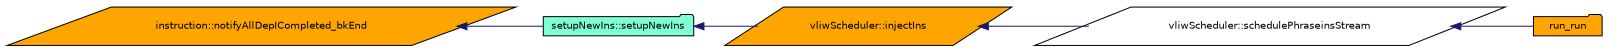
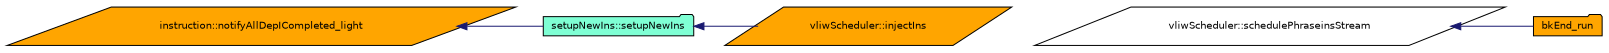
node "instruction::notifyAllDepICompleted_bkEnd": label "instruction::notifyAllDepICompleted_bkEnd" -> "instruction::notifyAllDepICompleted_light"
edge "vliwScheduler::schedulePhraseinsStream" -> "vliwScheduler::injectIns": removed
node "run_run": label "run_run" -> "bkEnd_run"
